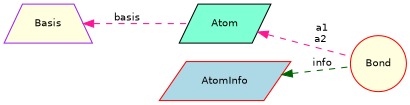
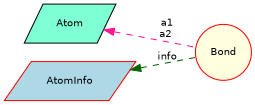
node "Basis": removed
